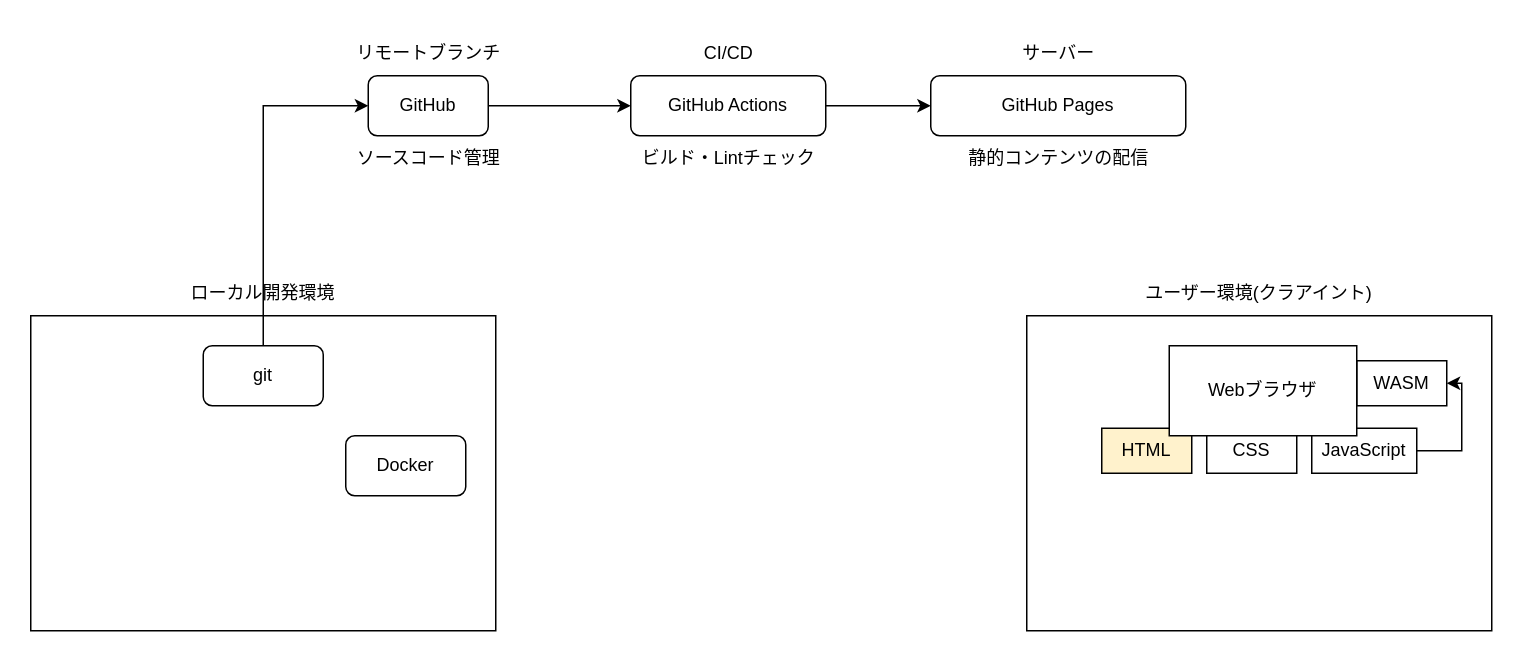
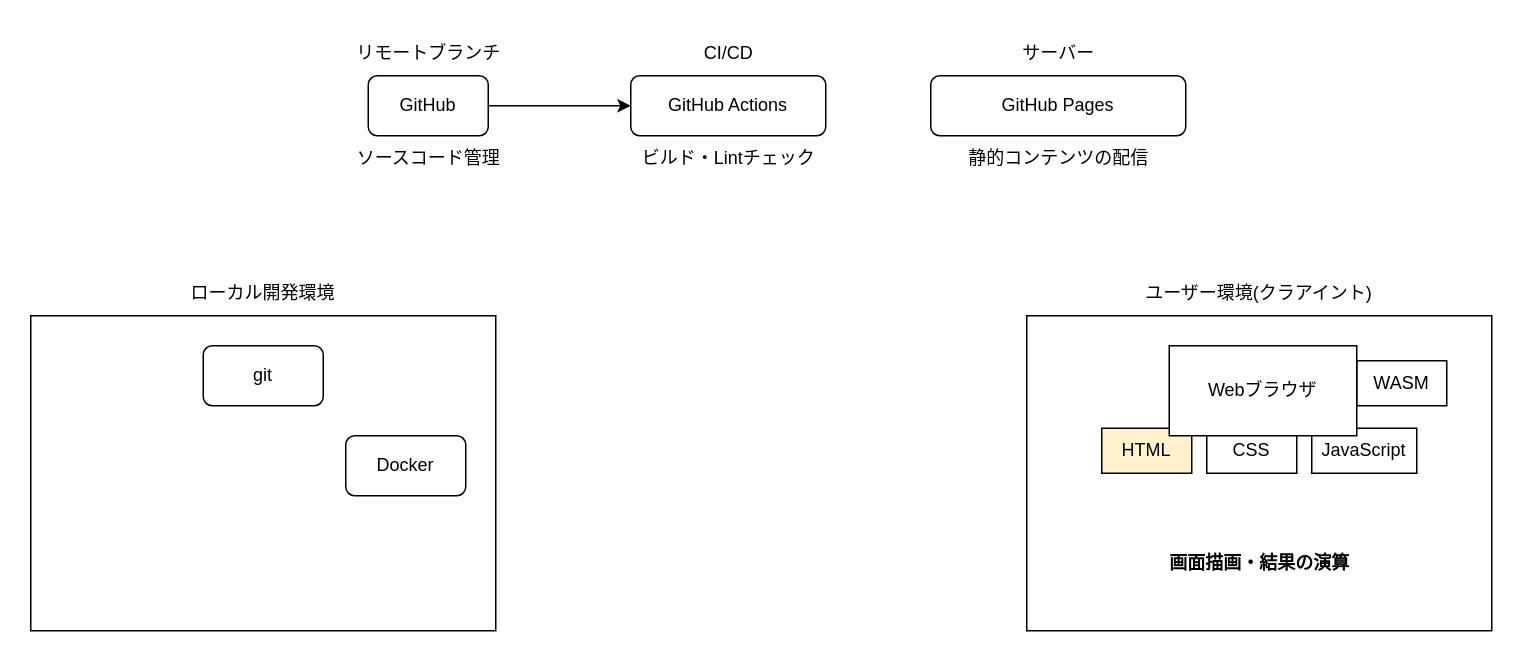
edge "GitHub Actions" -> "GitHub Pages": removed
edge "git" -> "GitHub": removed
edge "JavaScript" -> "WASM": removed
node "画面描画・結果の演算": added
